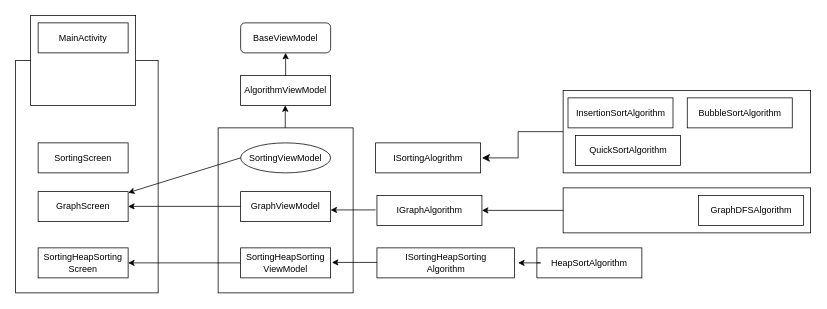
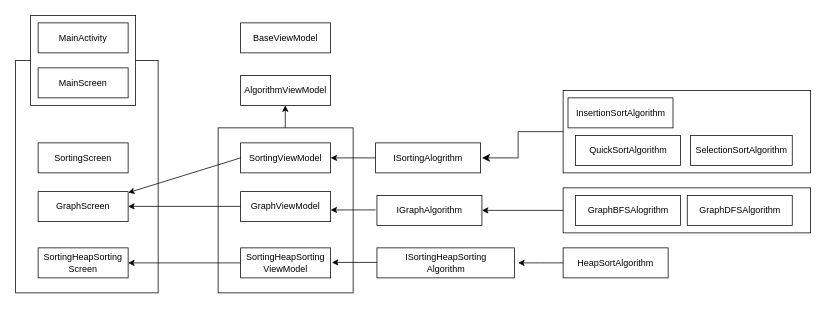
node "BaseViewModel": shape rounded rectangle -> rectangle
edge "AlgorithmViewModel" -> "BaseViewModel": removed
node "MainScreen": added
node "BubbleSortAlgorithm": removed
node "SelectionSortAlgorithm": added
node "SortingViewModel": shape ellipse -> rectangle
edge "ISortingAlogrithm" -> "SortingViewModel": added
node "GraphBFSAlogrithm": added
node "GraphDFSAlgorithm": moved (751, 210) -> (740, 210)
node "HeapSortAlgorithm": moved (589, 263) -> (615, 263)
